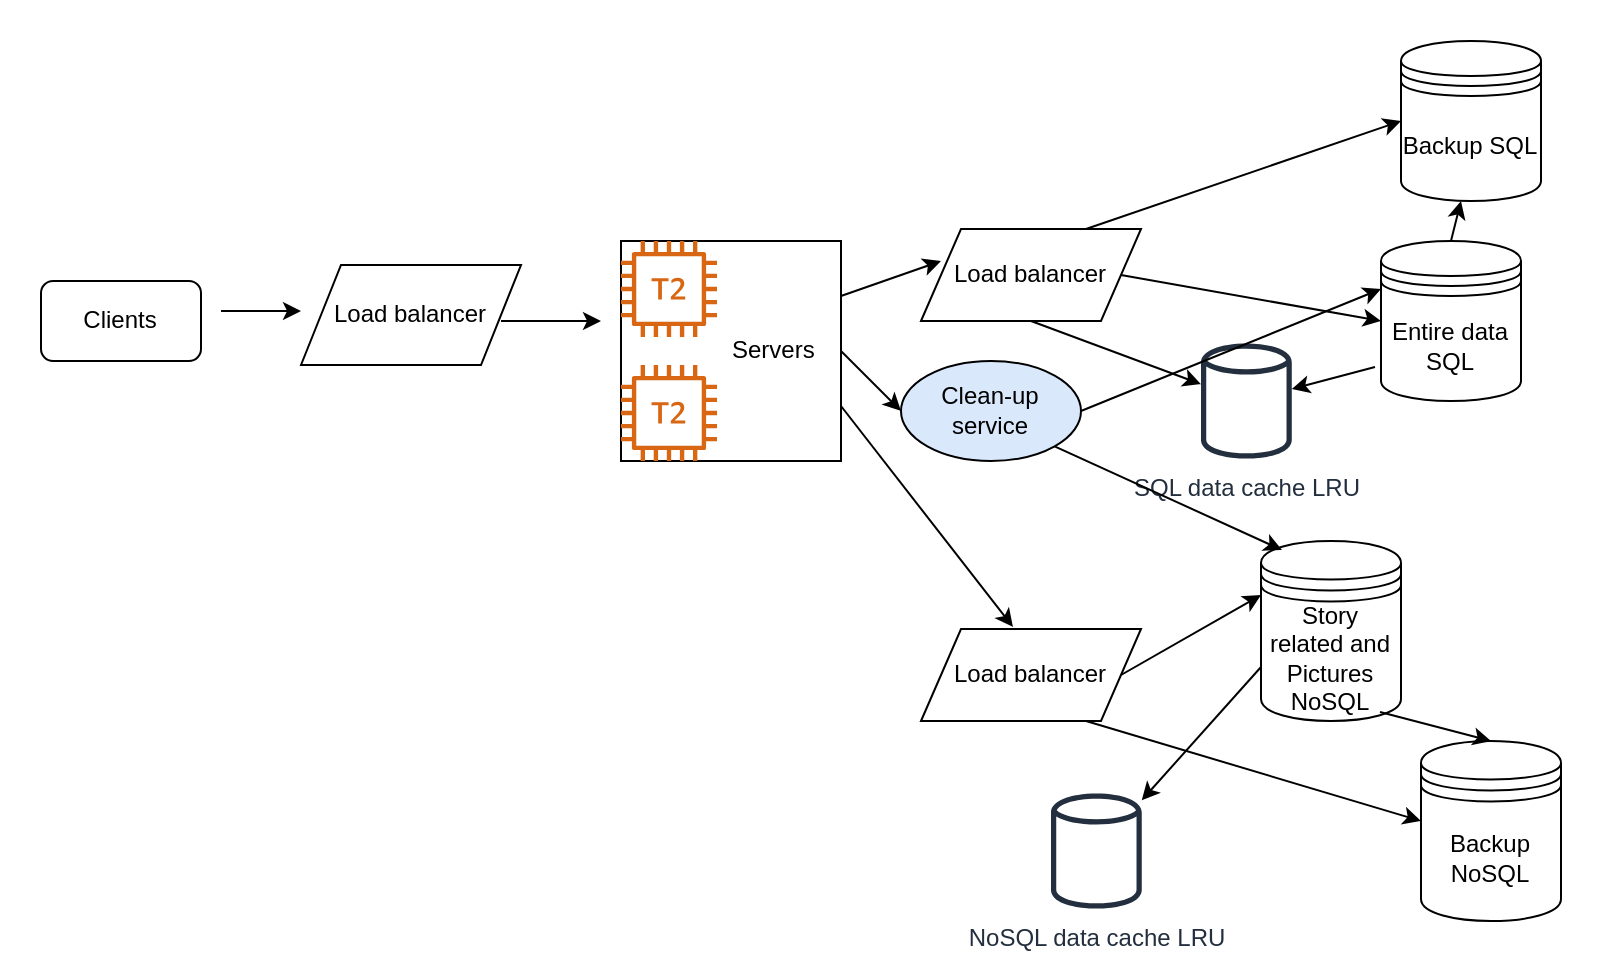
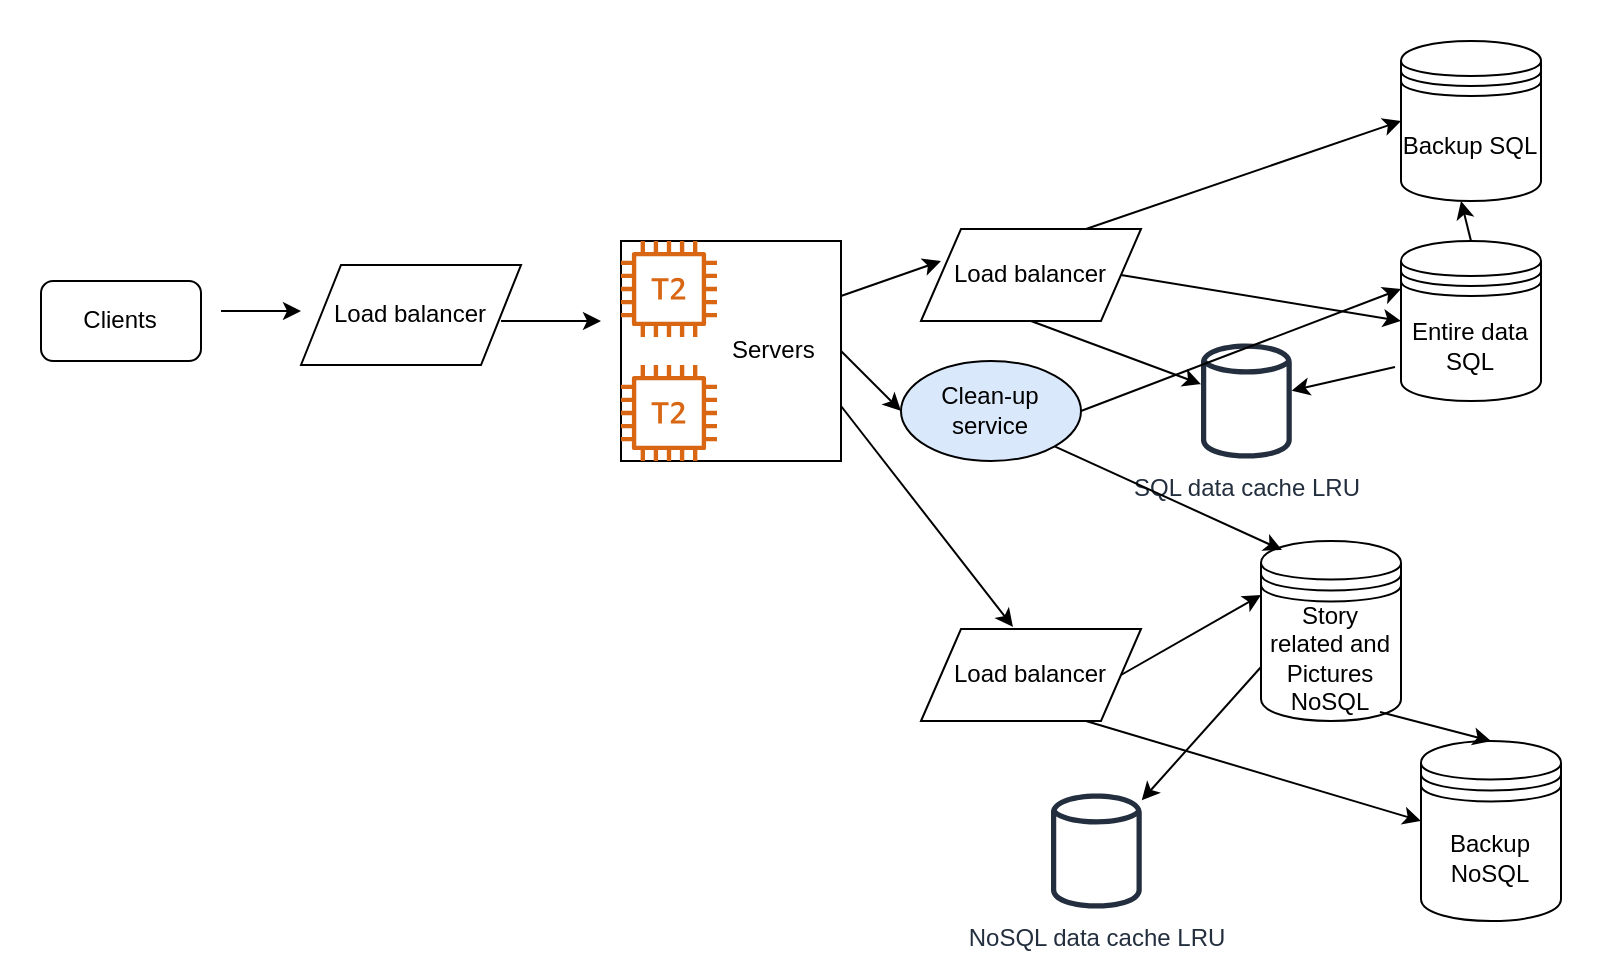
node "Entire data SQL": moved (1451, 321) -> (1471, 321)
